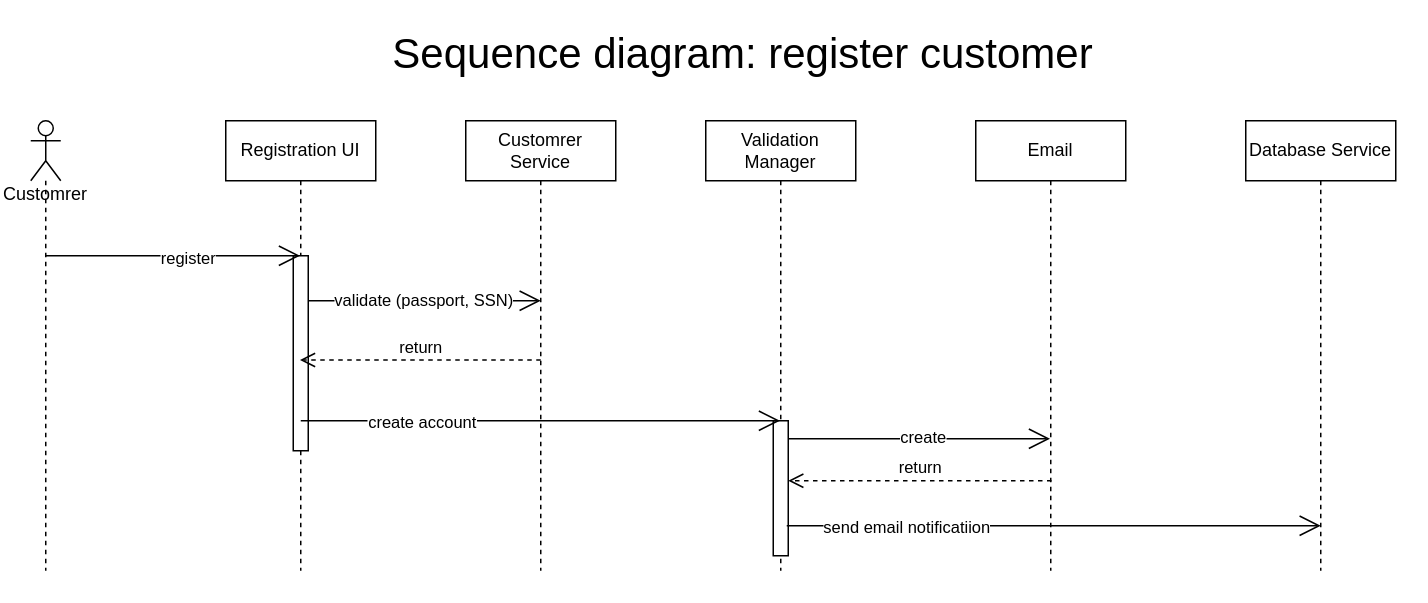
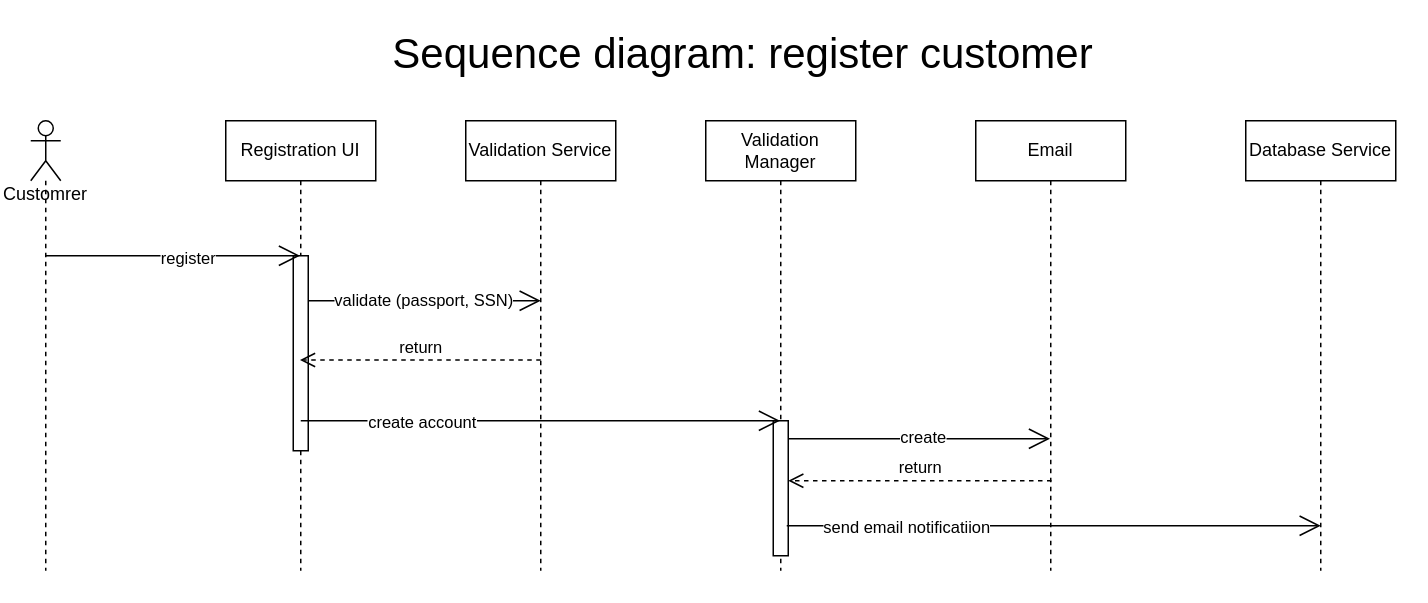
node "Customrer Service": label "Customrer Service" -> "Validation Service"
